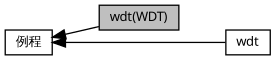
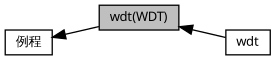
edge "wdt" -> "例程": now "wdt" -> "wdt(WDT)"
